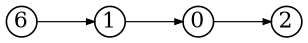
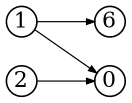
edge "6" -> "1": reversed
edge "0" -> "2": reversed
